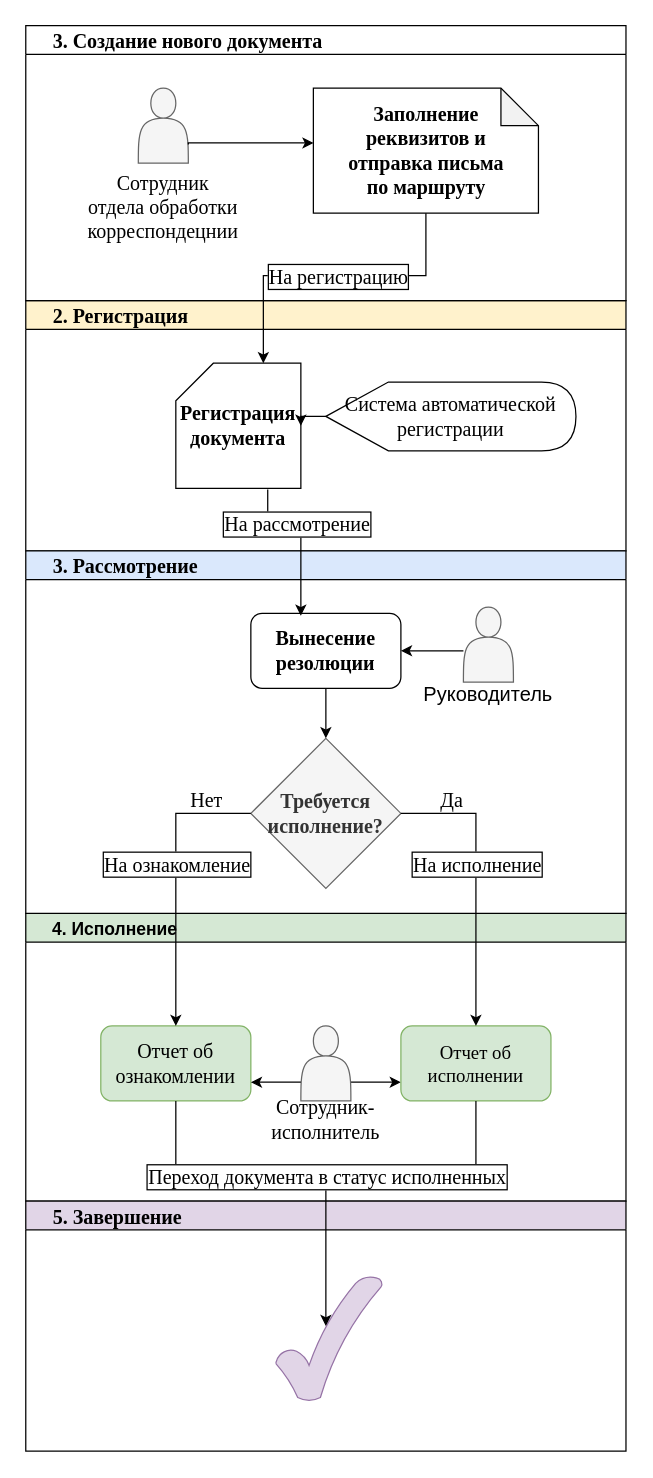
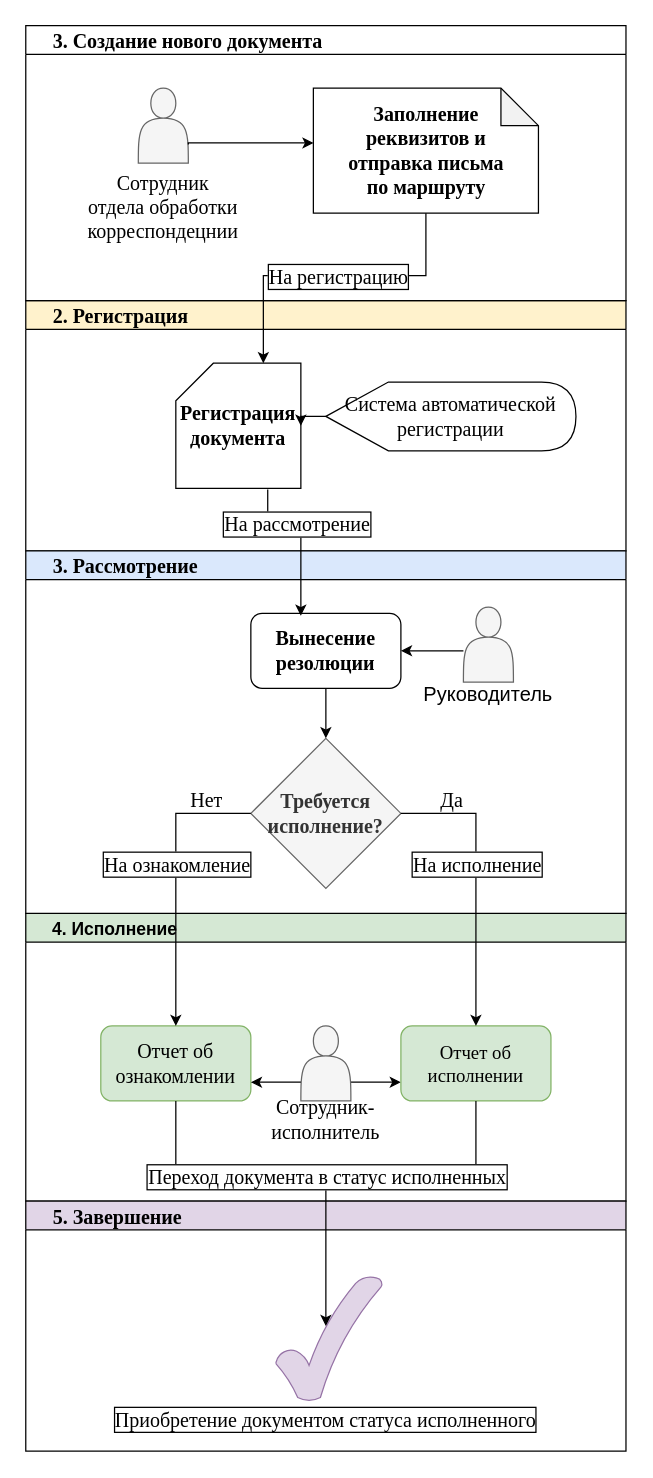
node "Приобретение документом статуса исполненного": added
